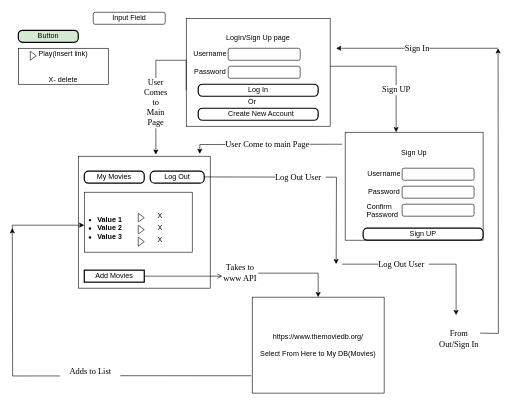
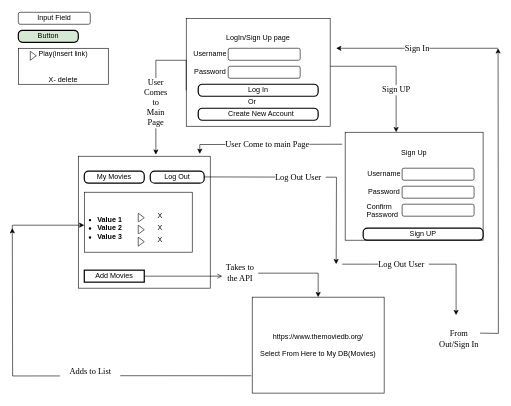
node "Input Field": moved (129, 18) -> (54, 18)
node "Takes to www API": label "Takes to www API" -> "Takes to the API"
